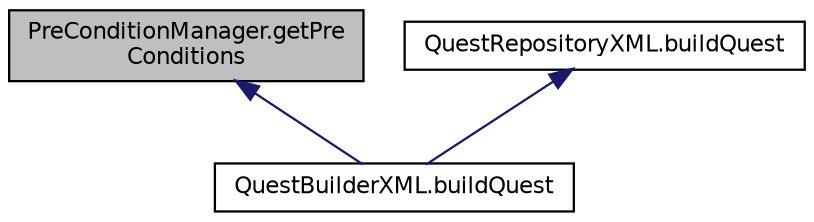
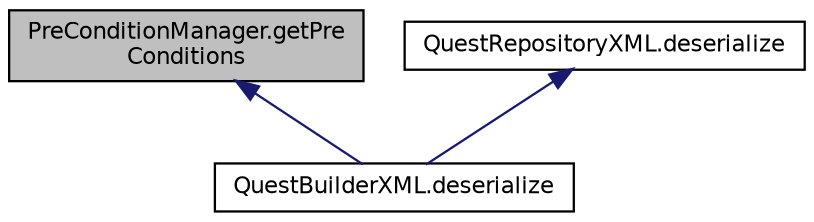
node "QuestRepositoryXML.buildQuest": label "QuestRepositoryXML.buildQuest" -> "QuestRepositoryXML.deserialize"
node "QuestBuilderXML.buildQuest": label "QuestBuilderXML.buildQuest" -> "QuestBuilderXML.deserialize"
